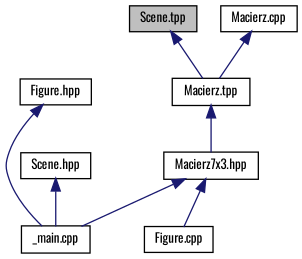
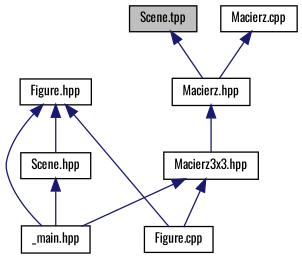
node "Macierz.tpp": label "Macierz.tpp" -> "Macierz.hpp"
edge "Scene.hpp" -> "Figure.hpp": added
node "Macierz7x3.hpp": label "Macierz7x3.hpp" -> "Macierz3x3.hpp"
edge "Figure.cpp" -> "Figure.hpp": added
node "_main.cpp": label "_main.cpp" -> "_main.hpp"
